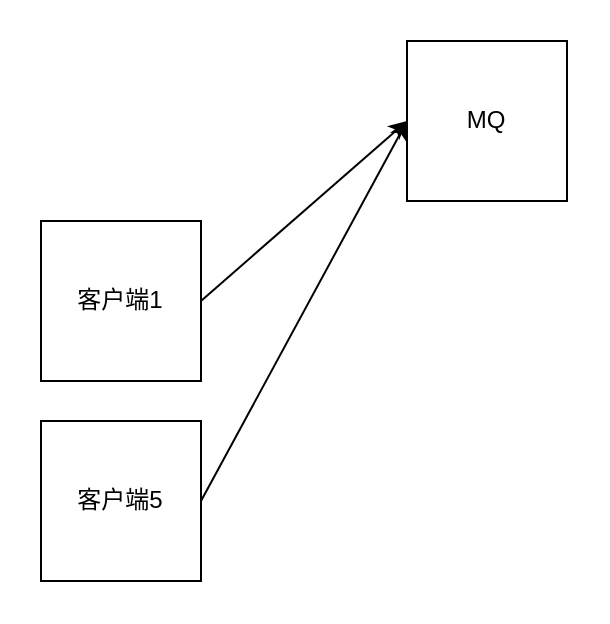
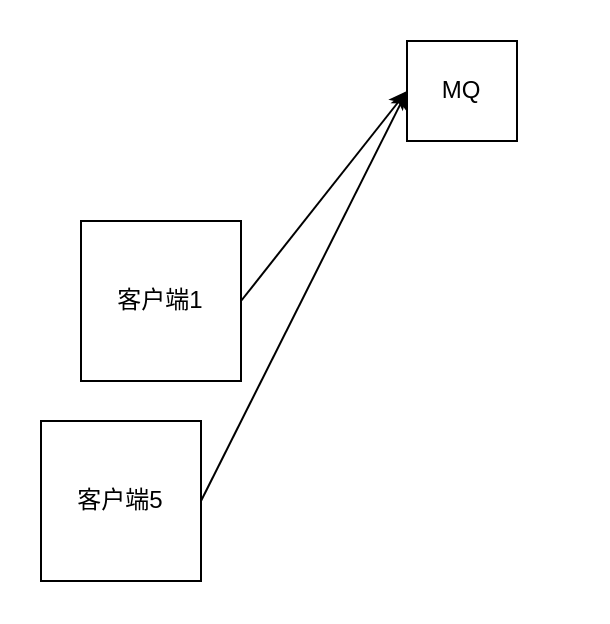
node "MQ": size 160x160 -> 110x100
node "客户端1": moved (121, 301) -> (161, 301)
